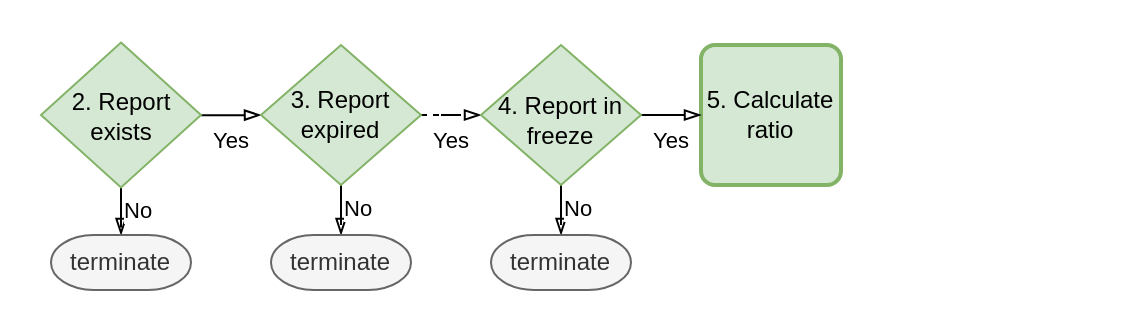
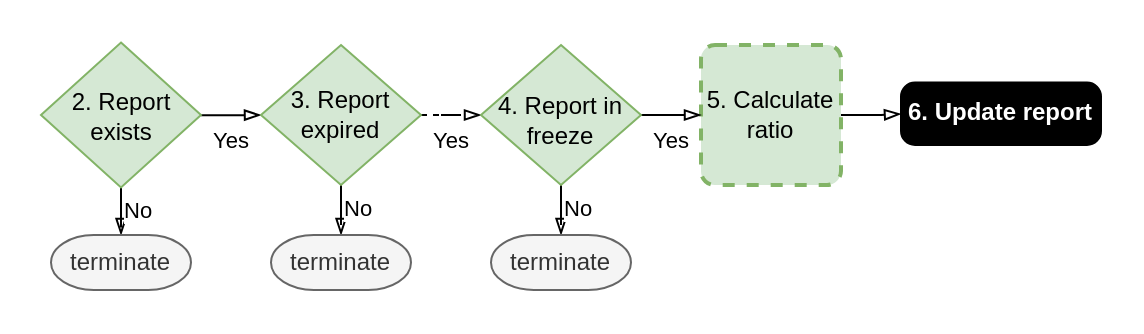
node "6. Update report": added
node "5. Calculate ratio": style solid -> dashed
edge "5. Calculate ratio" -> "6. Update report": added
